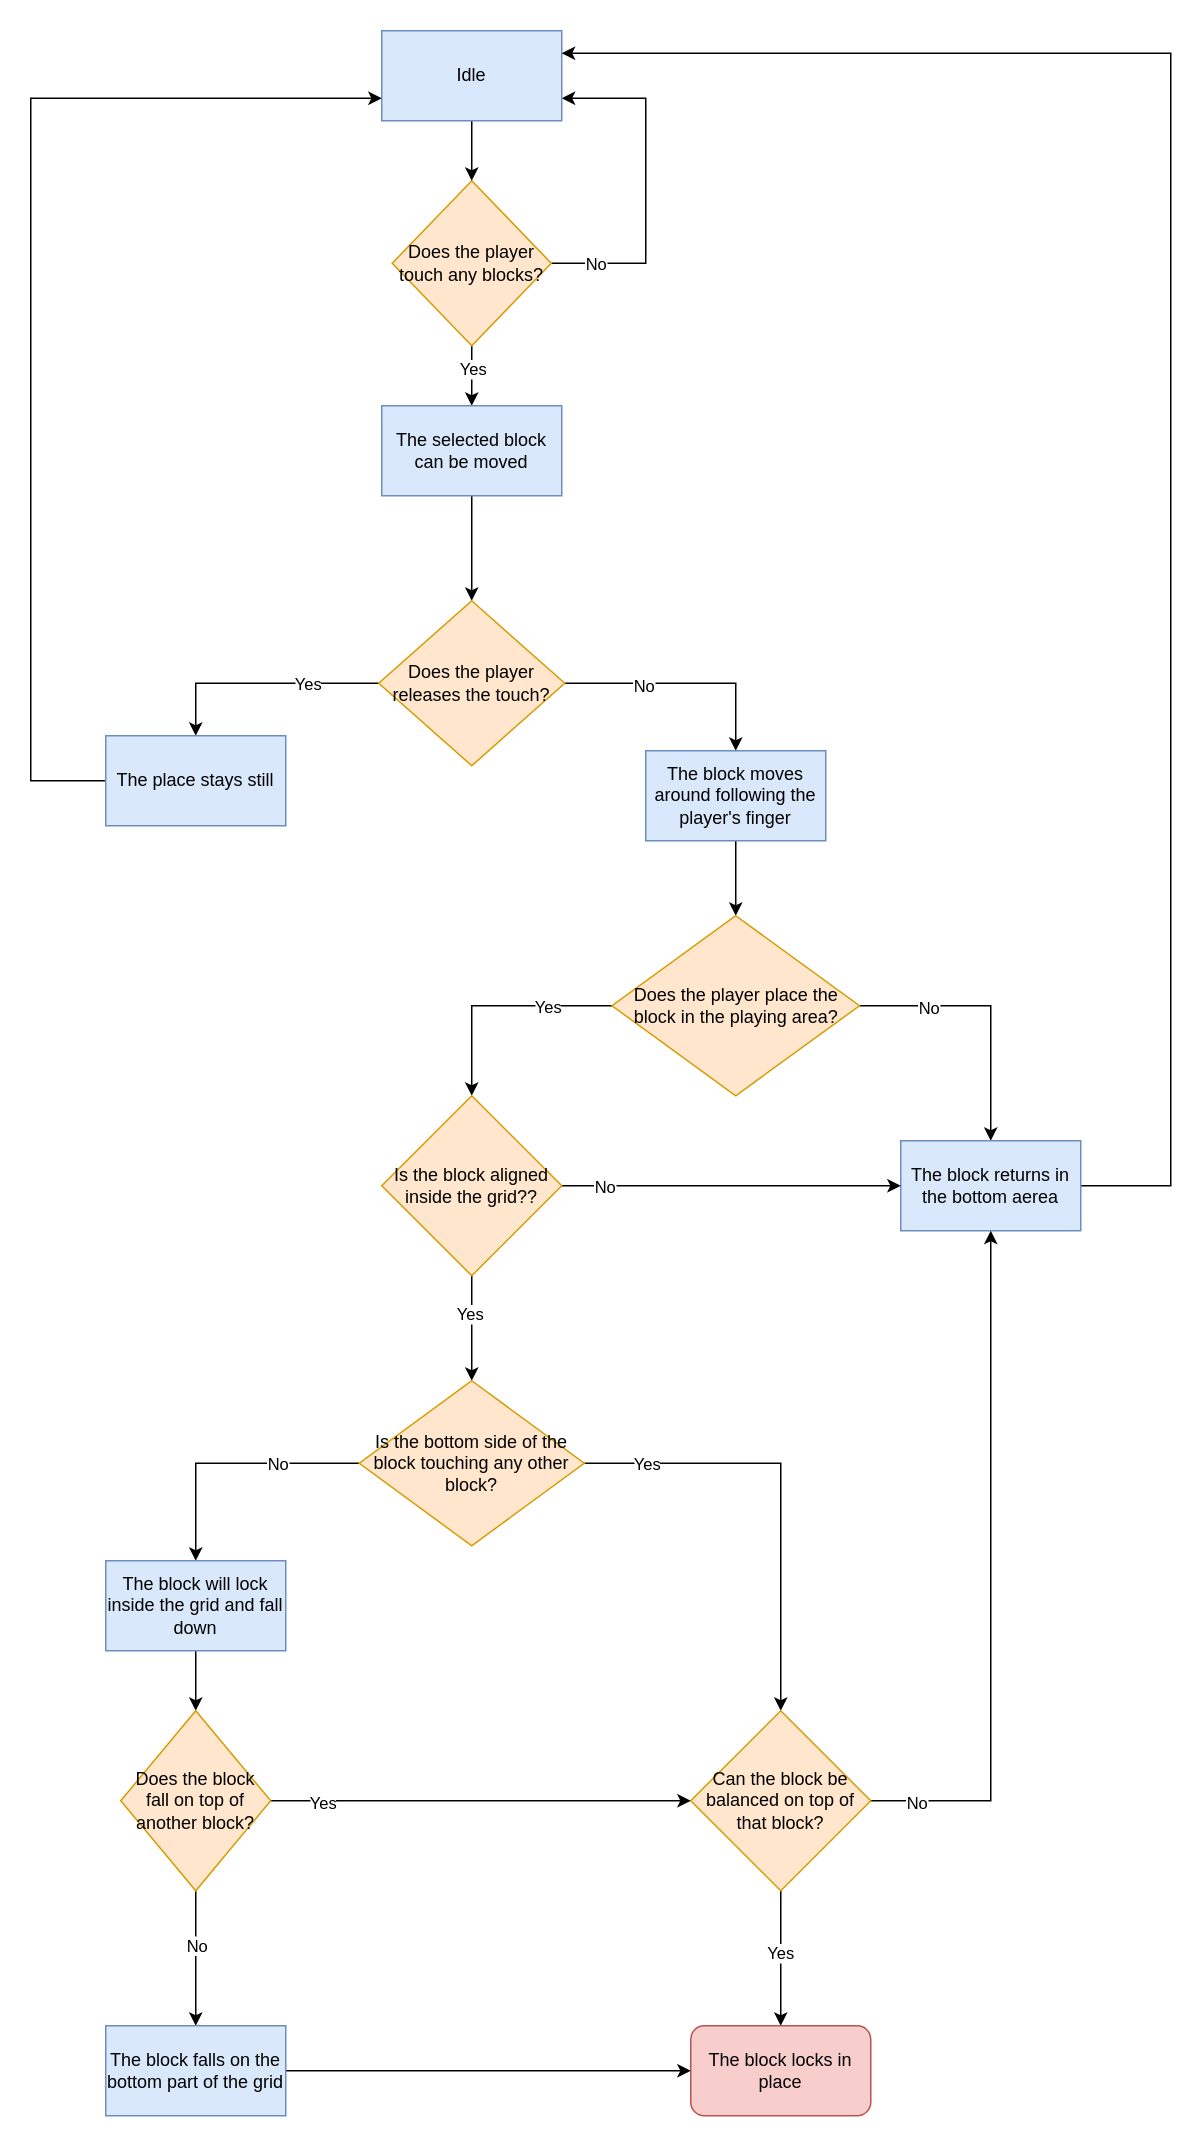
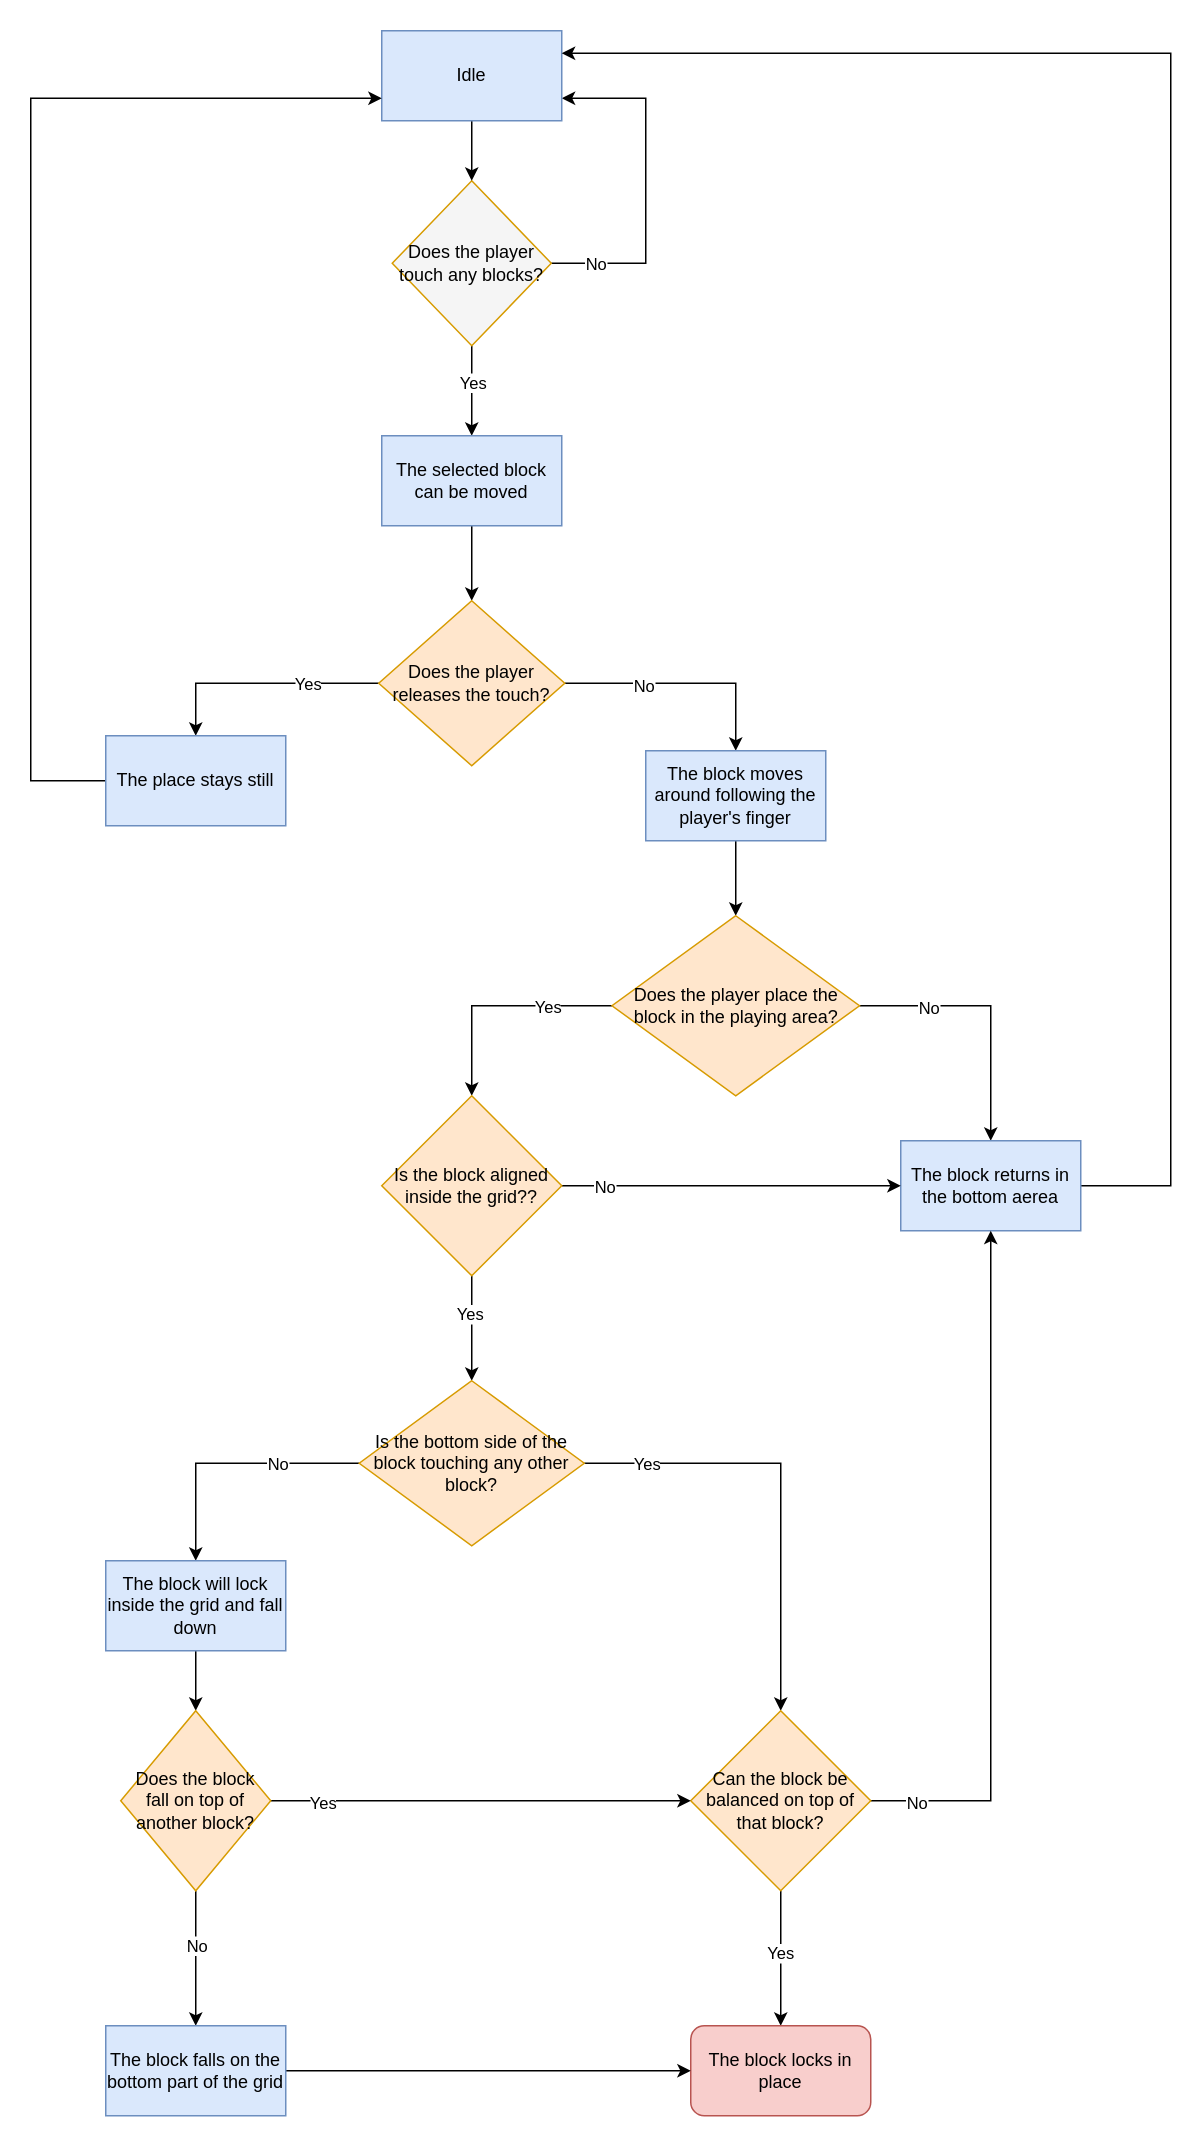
node "Does the player touch any blocks?": fillcolor #ffe6cc -> #f5f5f5
node "The selected block can be moved": moved (472, 451) -> (472, 481)
